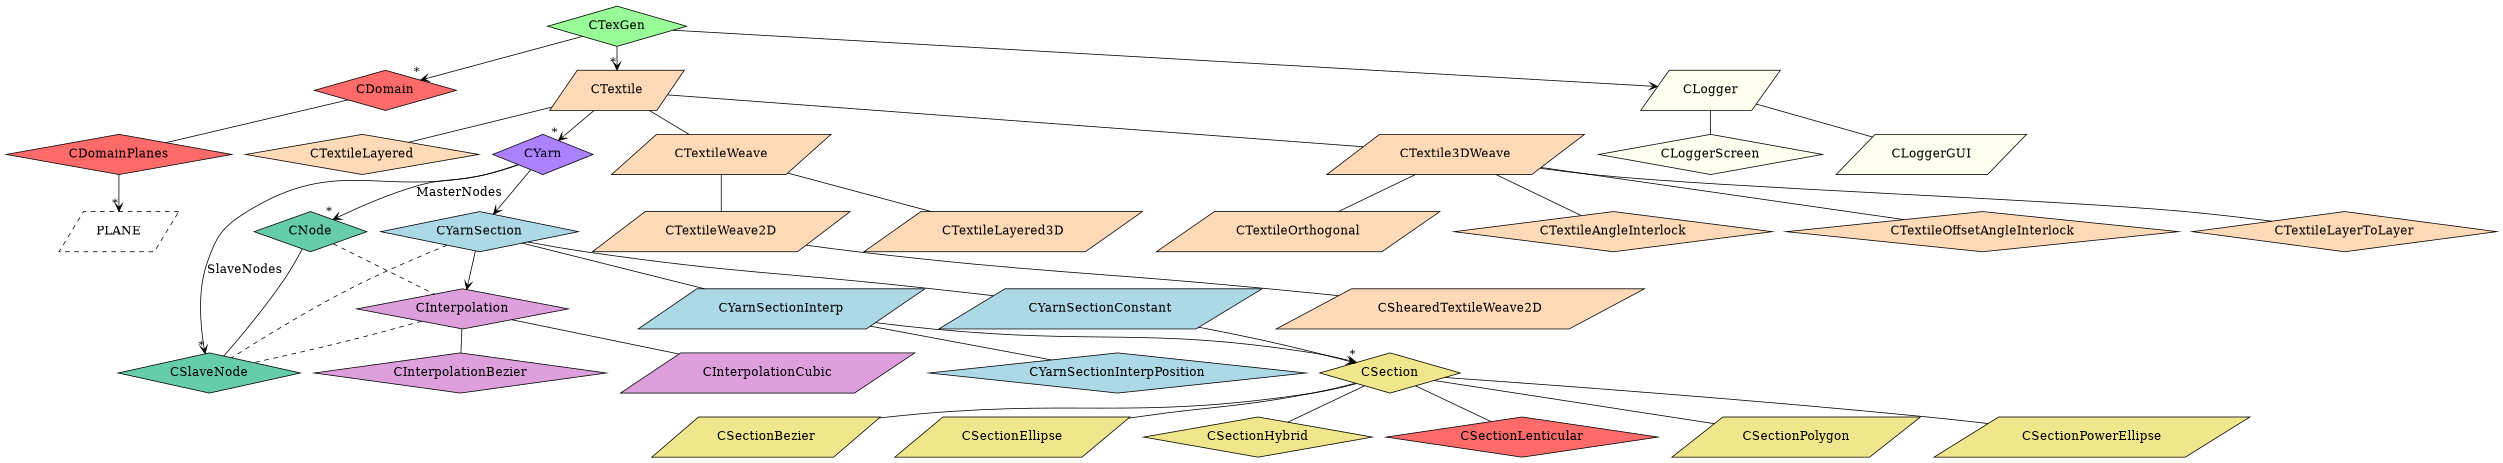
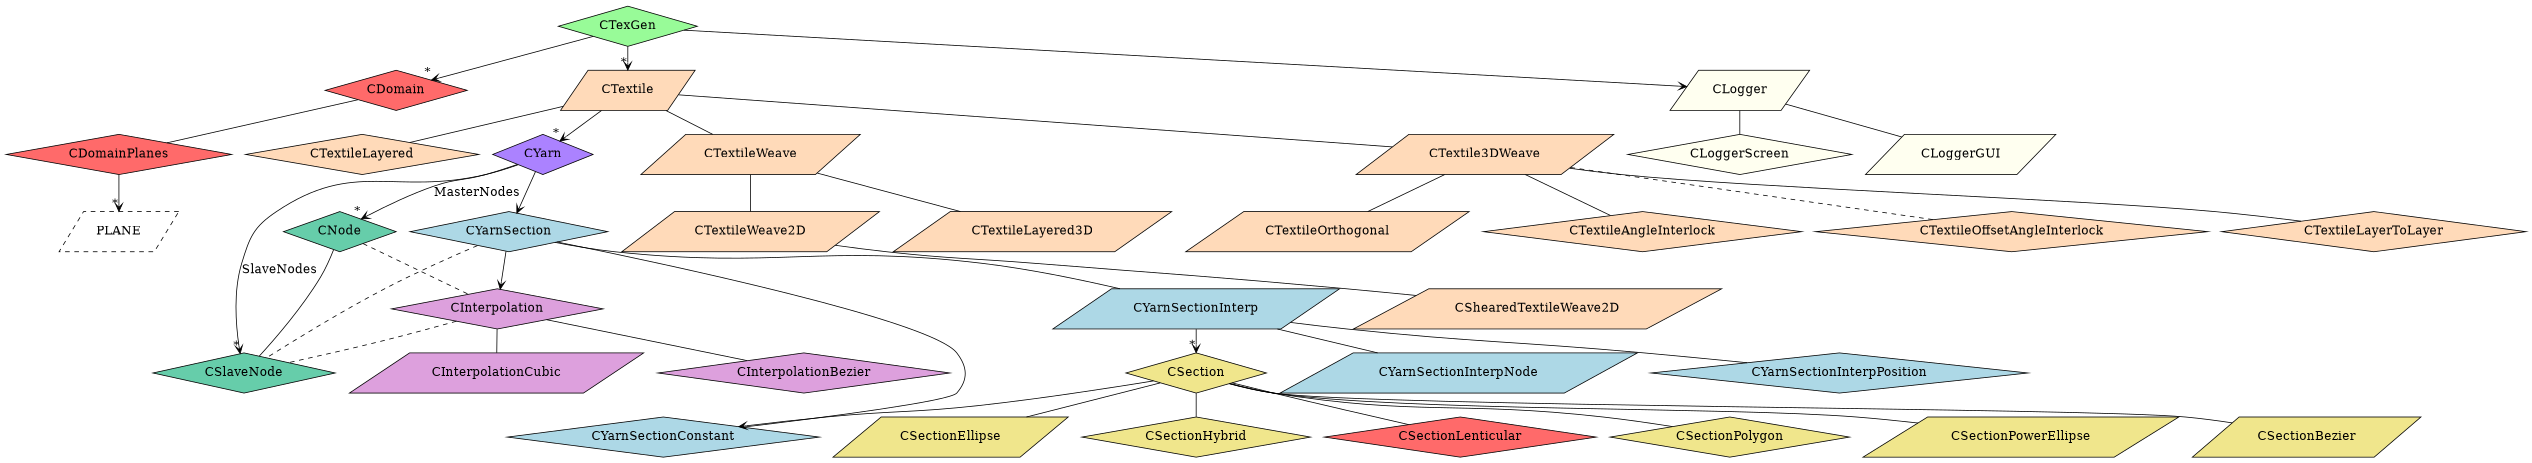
edge "CTextile3DWeave" -- "CTextileOffsetAngleInterlock": style solid -> dashed
node "CYarnSectionConstant": shape parallelogram -> diamond
edge "CYarnSectionConstant" -> "CSection": reversed
node "CYarnSectionInterpNode": added
node "CSectionPolygon": shape parallelogram -> diamond
